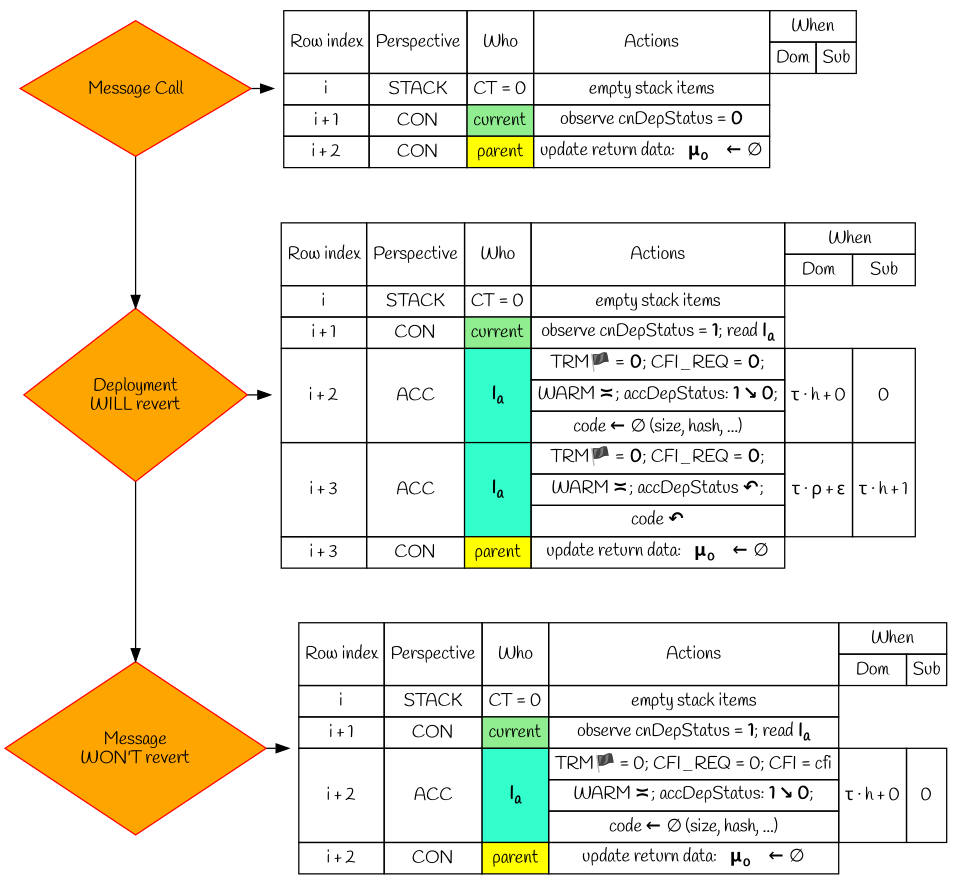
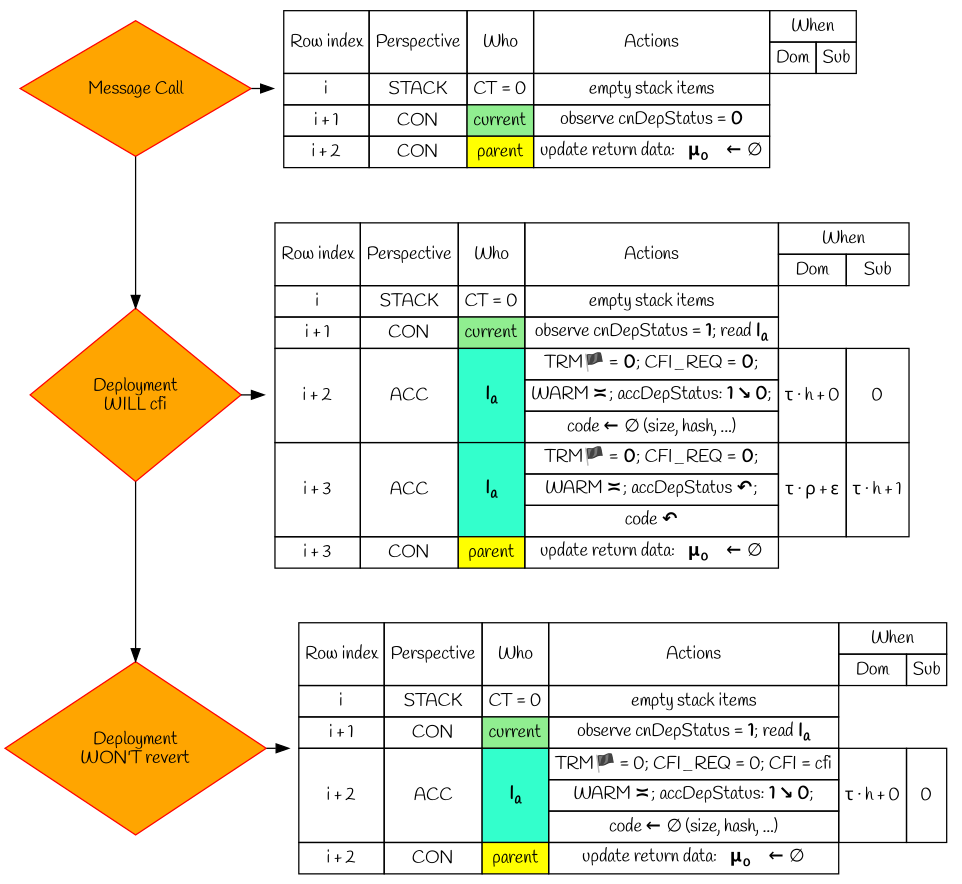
node "Deployment WILL revert": label "Deployment WILL revert" -> "Deployment WILL cfi"
node "Message WON'T revert": label "Message WON'T revert" -> "Deployment WON'T revert"
